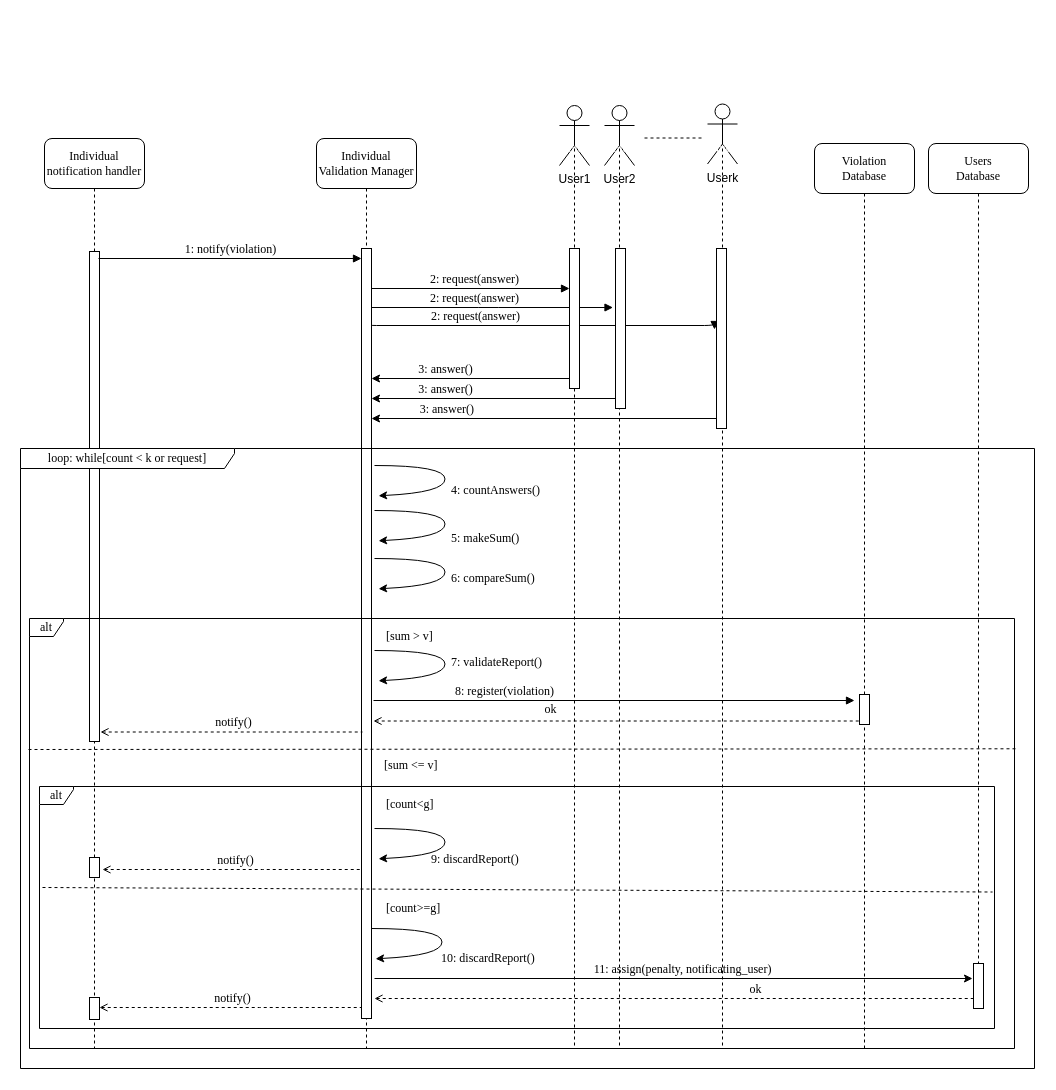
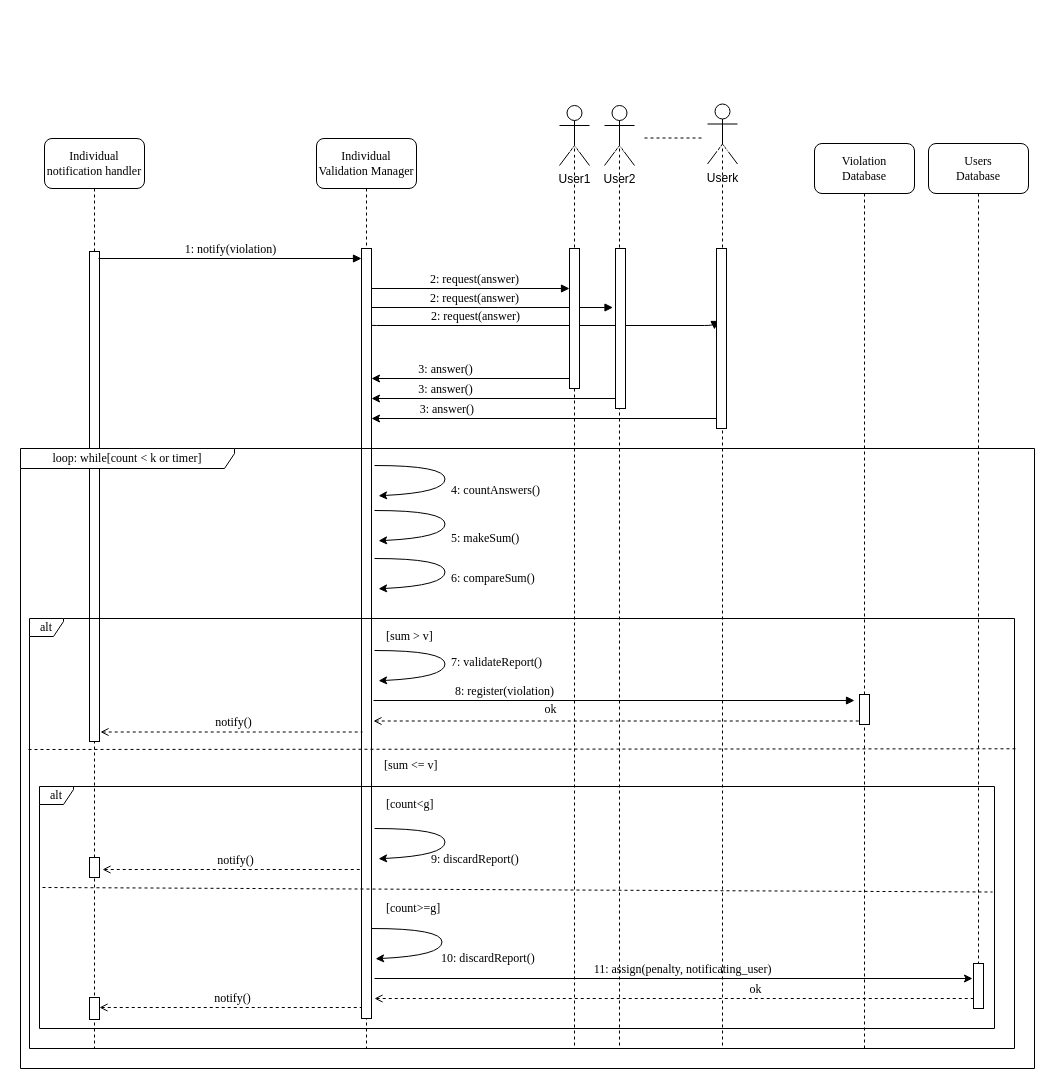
node "loop: while[count < k or request]": label "loop: while[count < k or request]" -> "loop: while[count < k or timer]"
